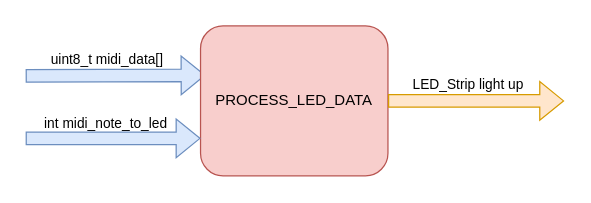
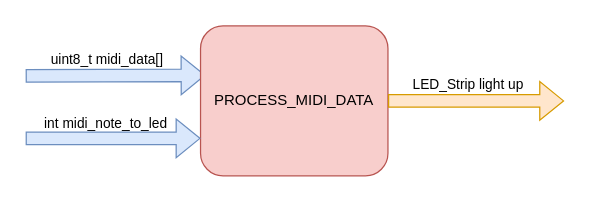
node "PROCESS_LED_DATA": label "PROCESS_LED_DATA" -> "PROCESS_MIDI_DATA"
